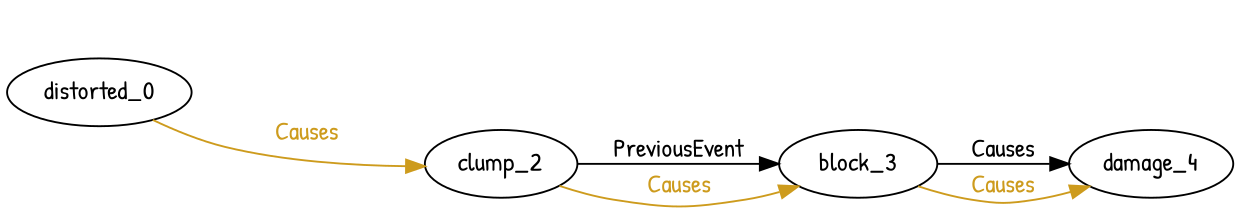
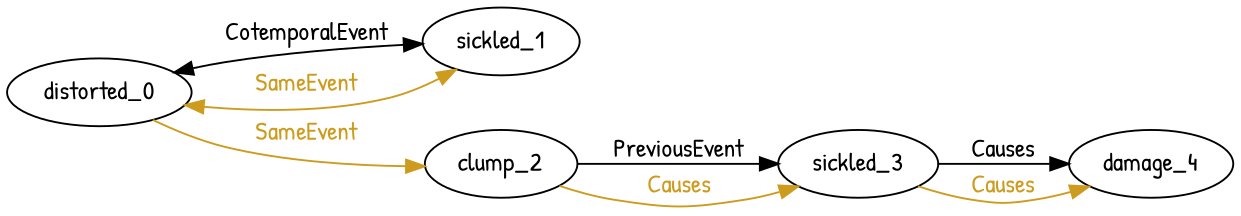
node "sickled_1": added
edge "distorted_0" -> "clump_2": label "Causes" -> "SameEvent"
node "block_3": label "block_3" -> "sickled_3"
